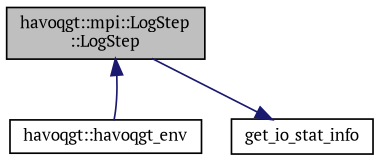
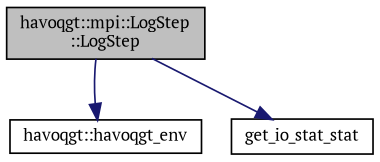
edge "havoqgt::havoqgt_env" -> "havoqgt::mpi::LogStep ::LogStep": reversed
node "get_io_stat_info": label "get_io_stat_info" -> "get_io_stat_stat"
